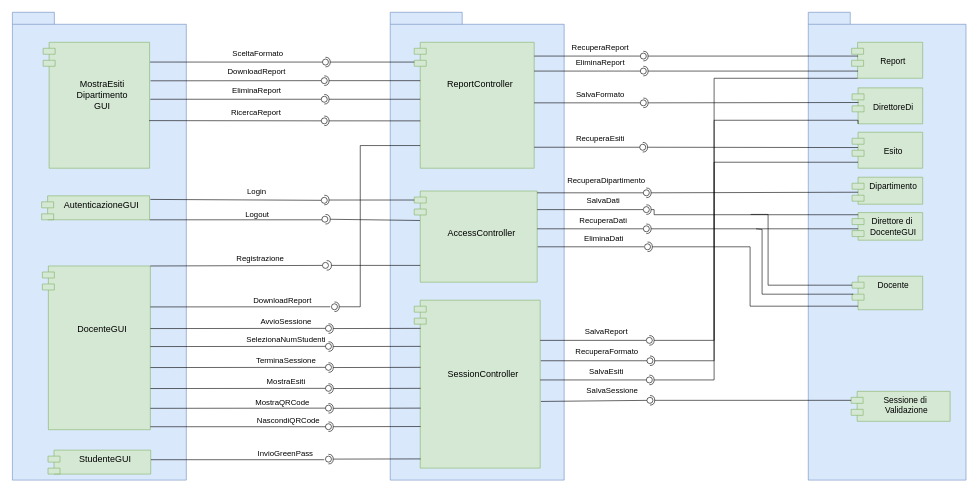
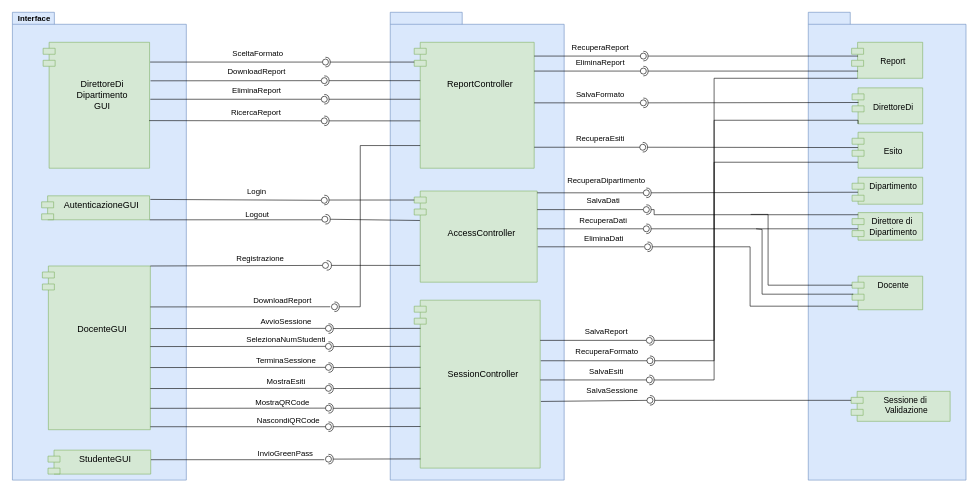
node "Interface": added
node "MostraEsiti Dipartimento GUI": label "MostraEsiti Dipartimento GUI" -> "DirettoreDi Dipartimento GUI"
node "Direttore di DocenteGUI": label "Direttore di DocenteGUI" -> "Direttore di Dipartimento"
